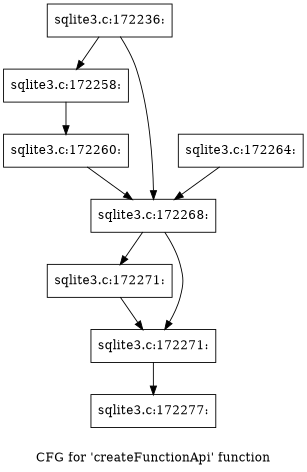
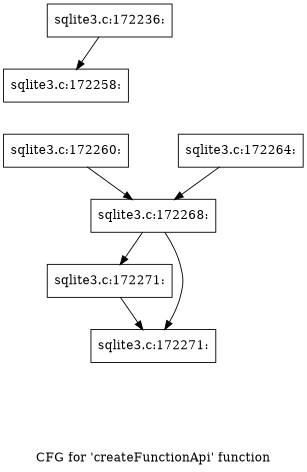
edge "sqlite3.c:172236:" -> "sqlite3.c:172268:": removed
edge "sqlite3.c:172258:" -> "sqlite3.c:172260:": removed
node "sqlite3.c:172277:": removed
